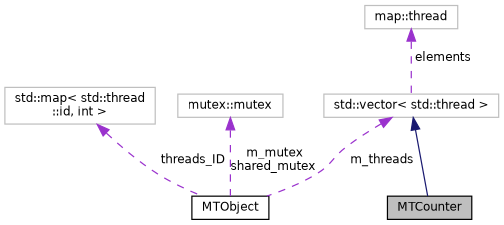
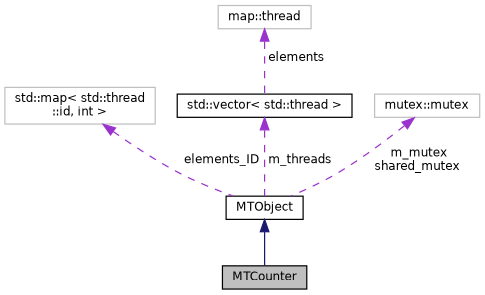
node "std::vector< std::thread >": color grey75 -> black
edge "MTObject" -> "std::map< std::thread ::id, int >": label " threads_ID" -> " elements_ID"
edge "MTCounter" -> "std::vector< std::thread >": now "MTCounter" -> "MTObject"
